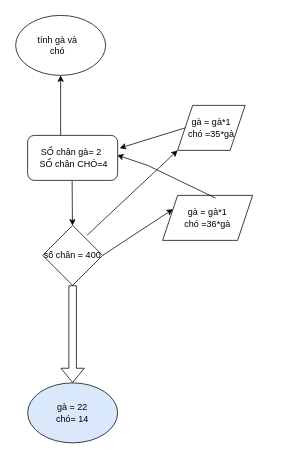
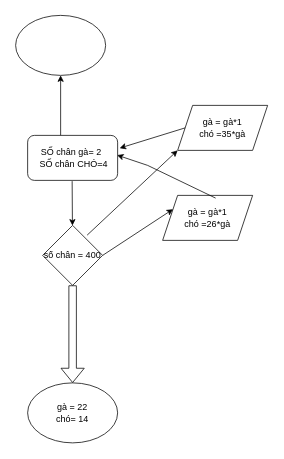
node "tính gà và chó": removed
node "gà = gà*1 chó =35*gà": size 68x45 -> 90x45
node "gà = gà*1 chó =36*gà": label "gà = gà*1 chó =36*gà" -> "gà = gà*1 chó =26*gà"
node "gà = 22 chó= 14": fillcolor #dae8fc -> #ffffff
